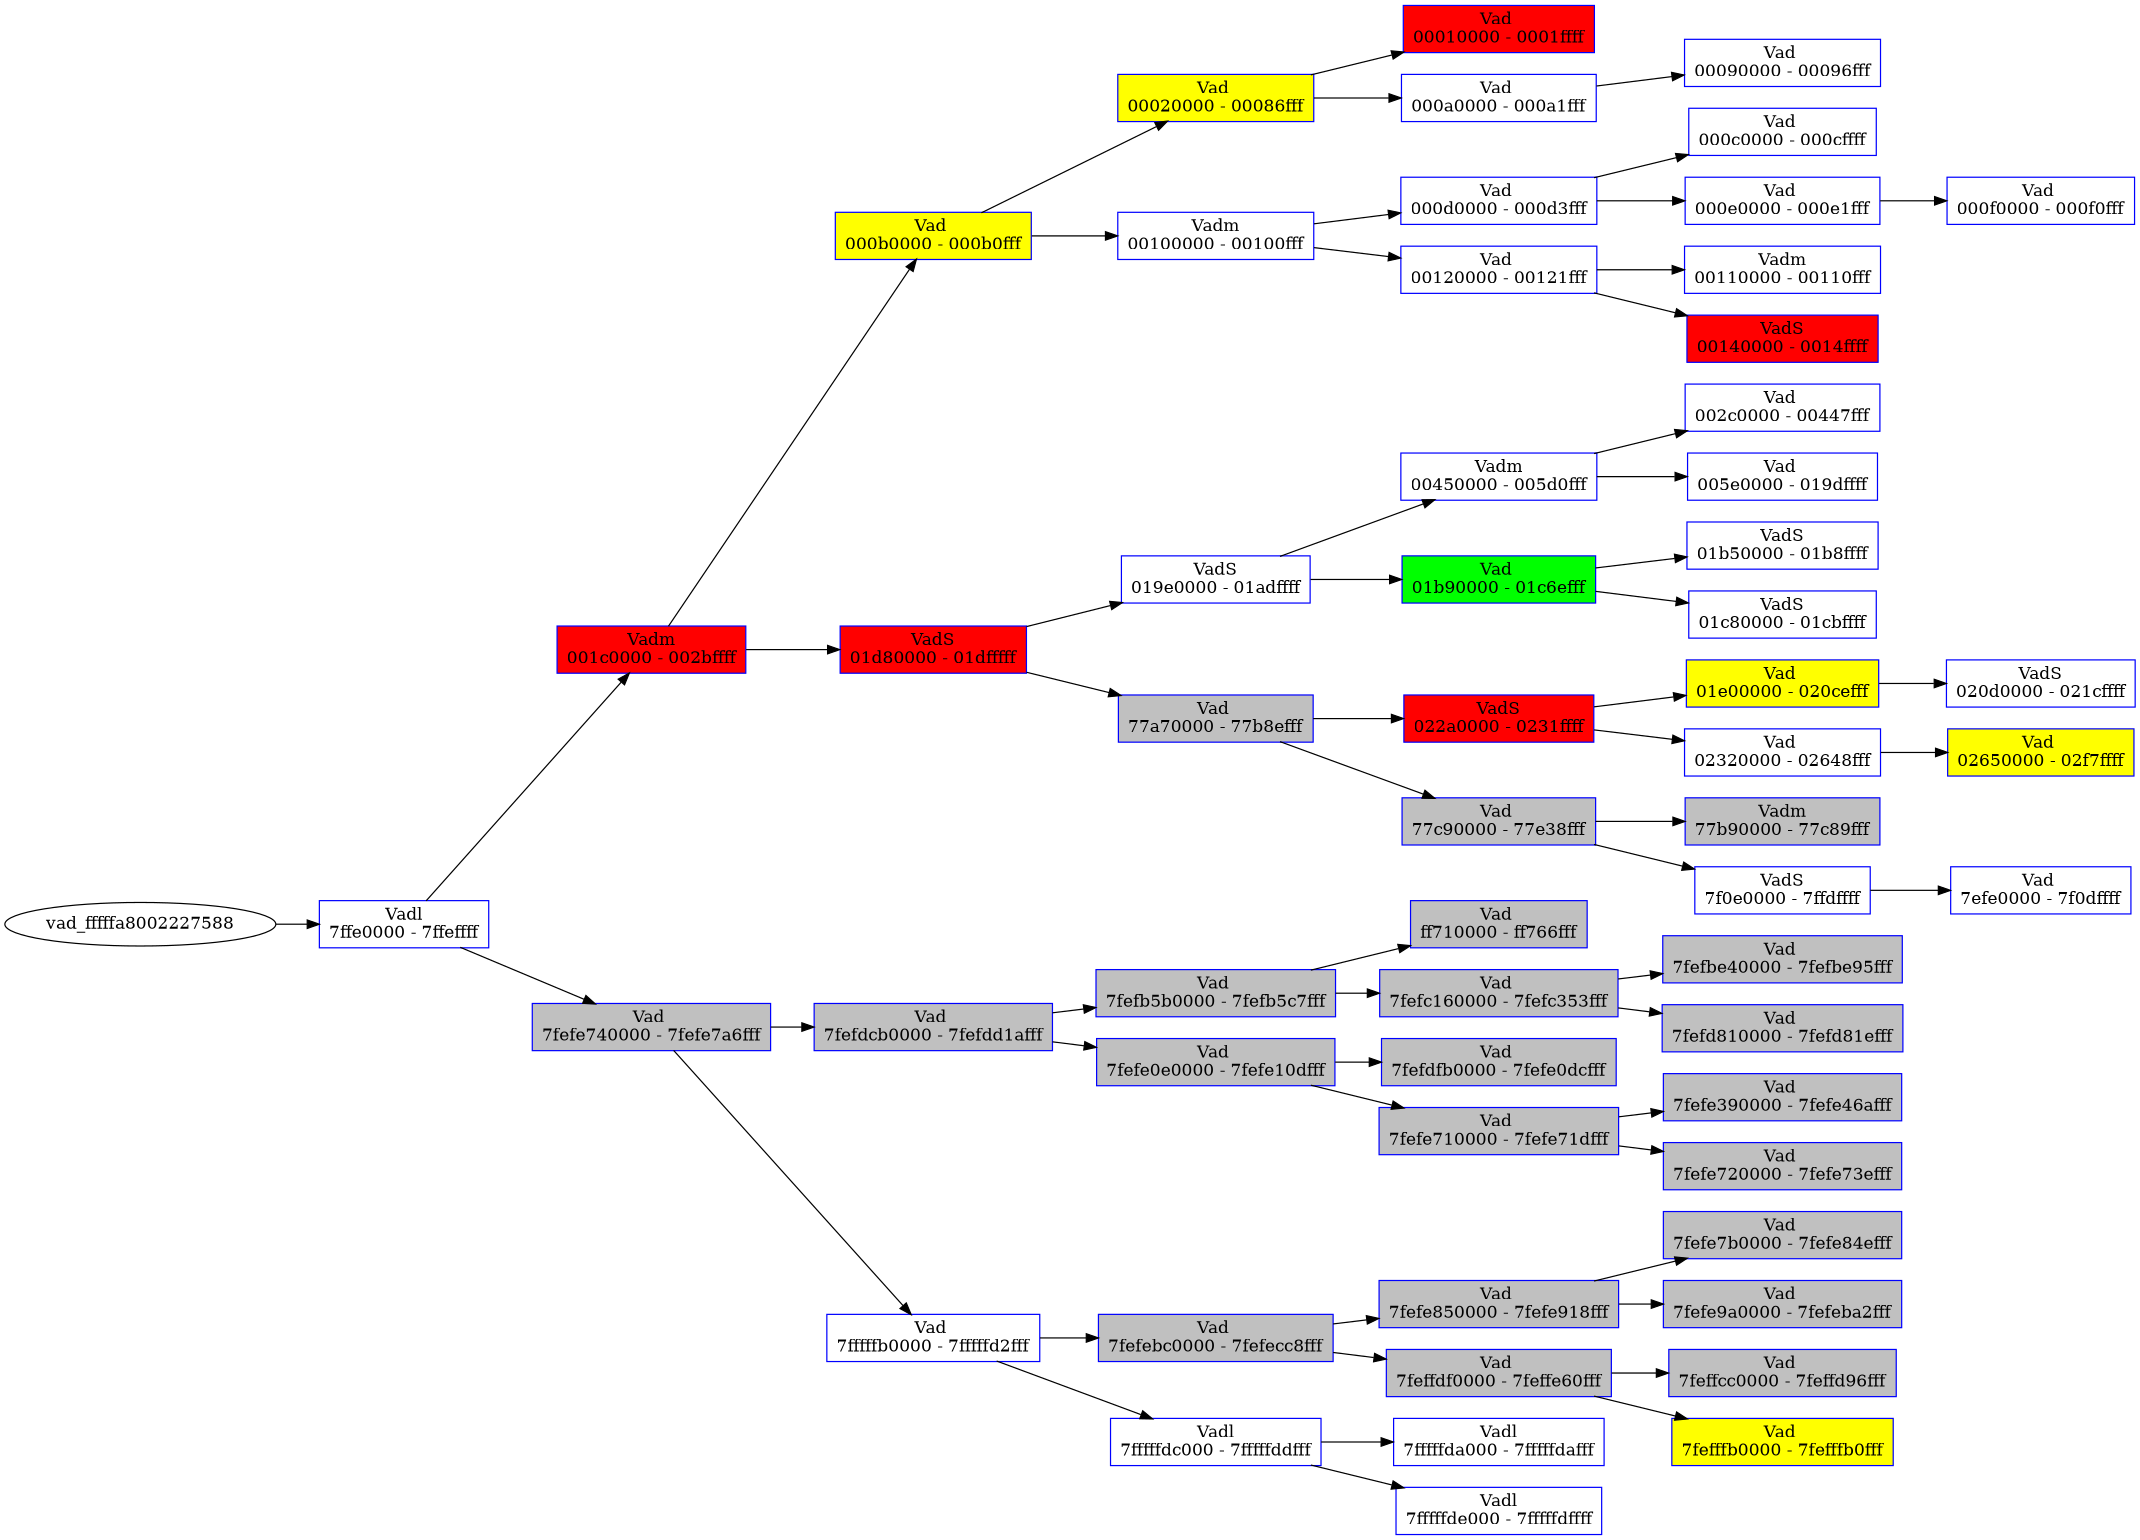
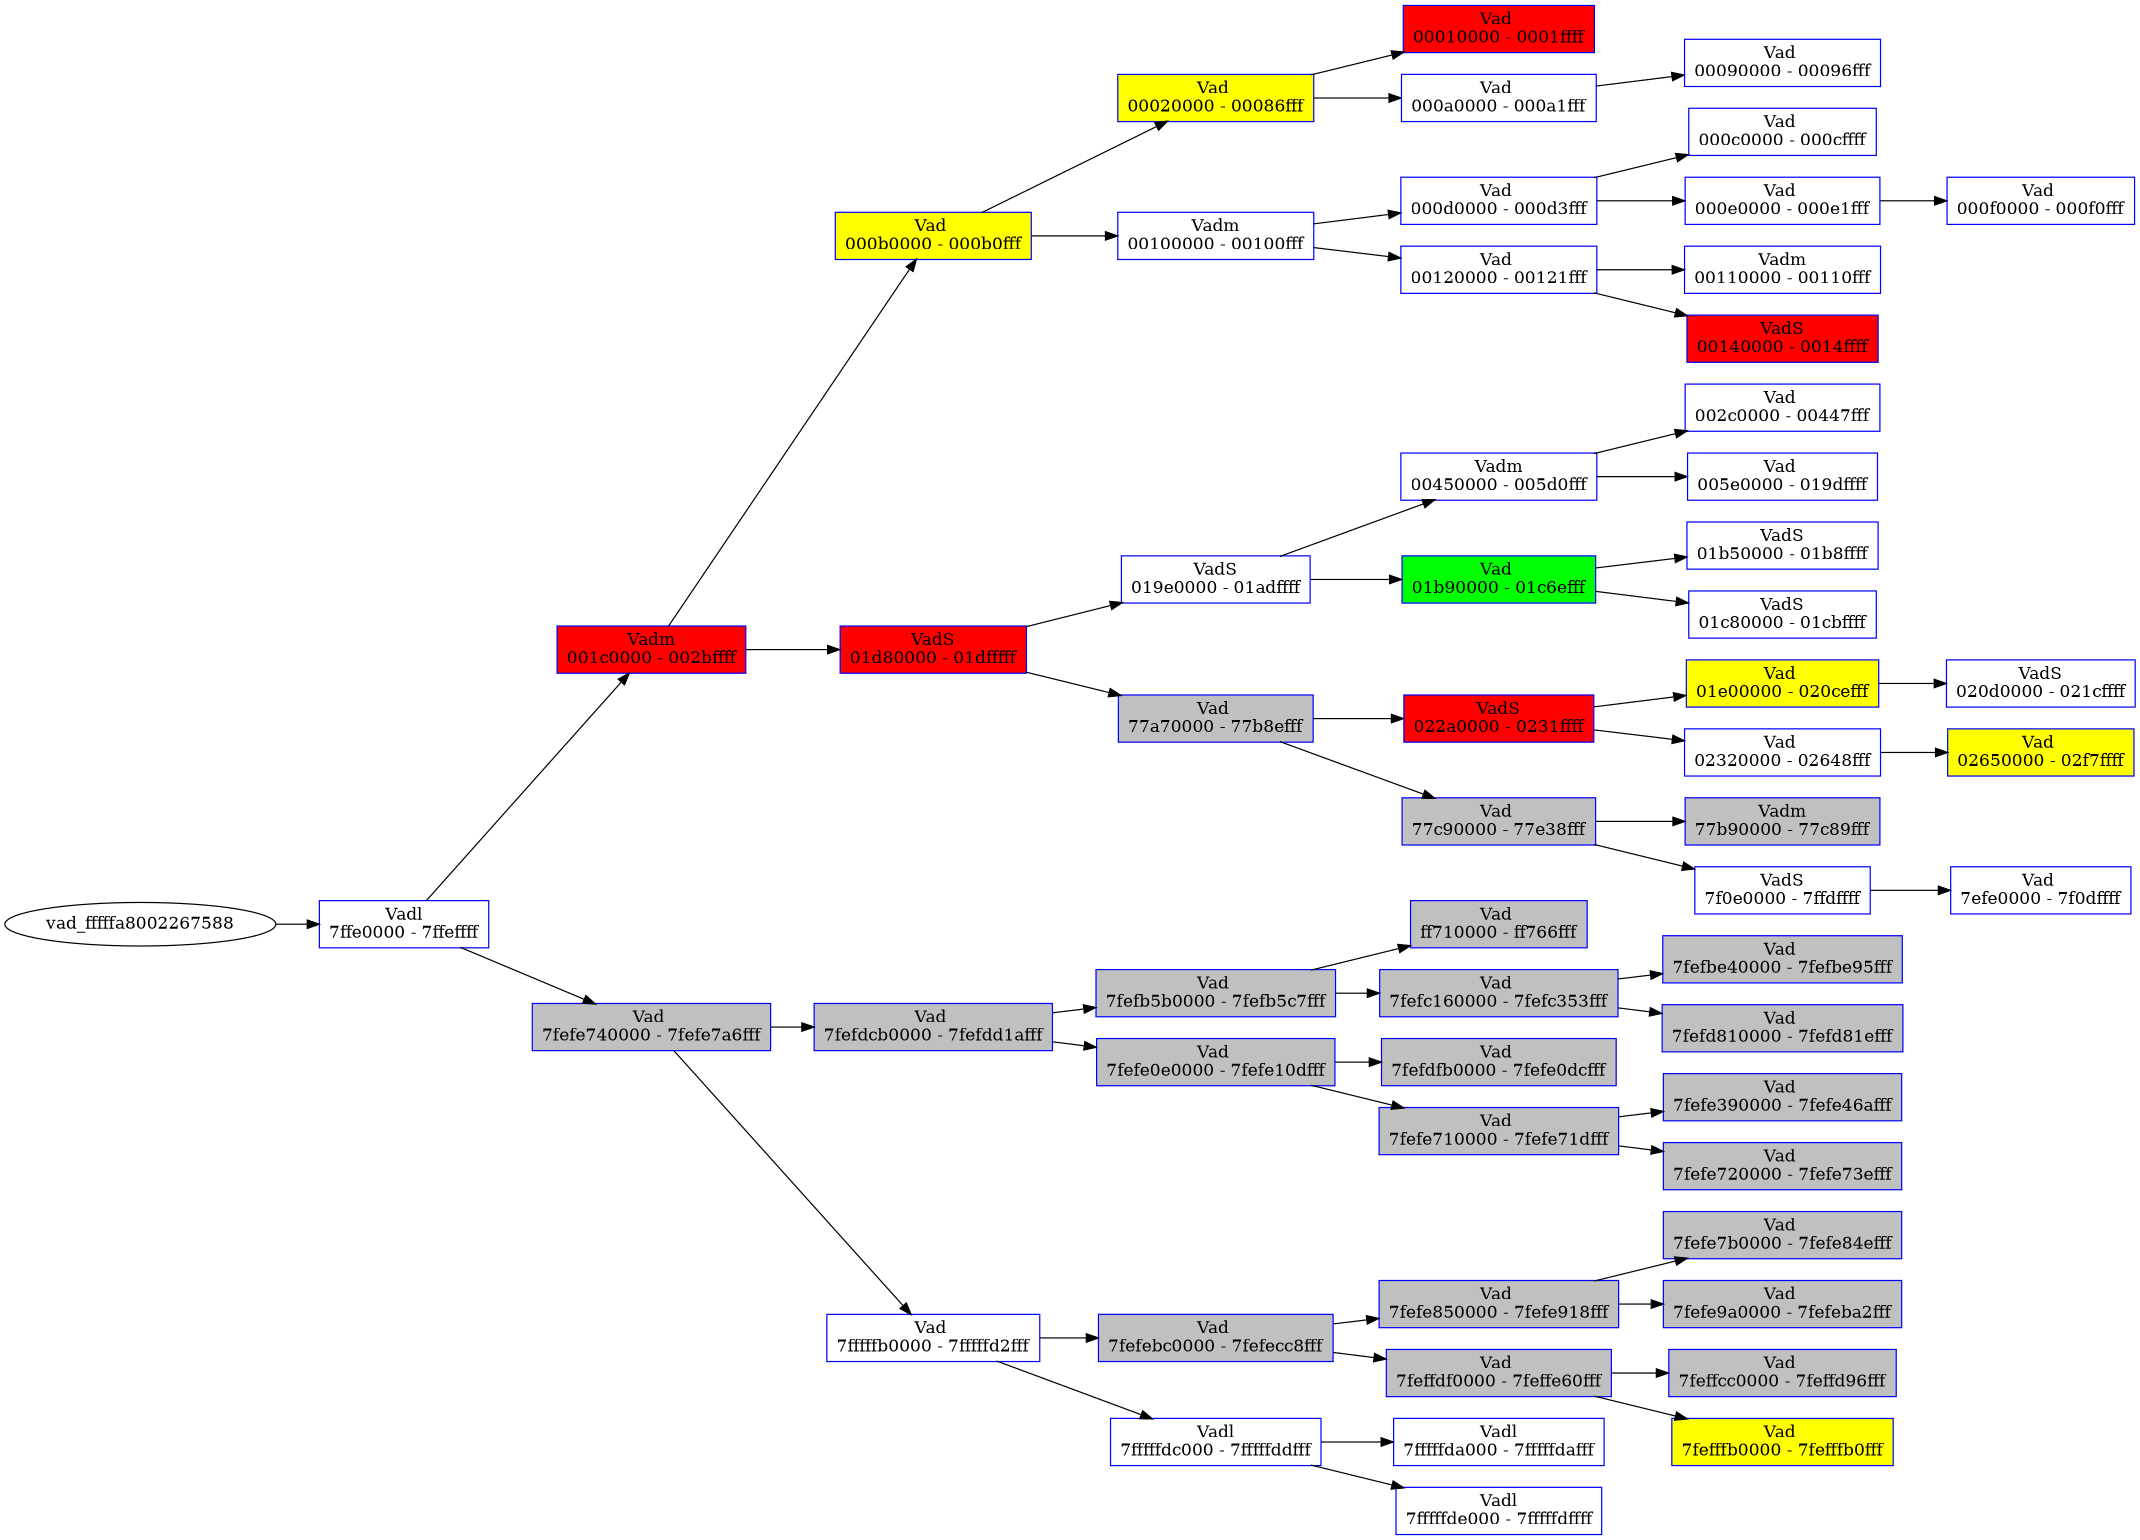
node "vad_fffffa8002227588": label "vad_fffffa8002227588" -> "vad_fffffa8002267588"
